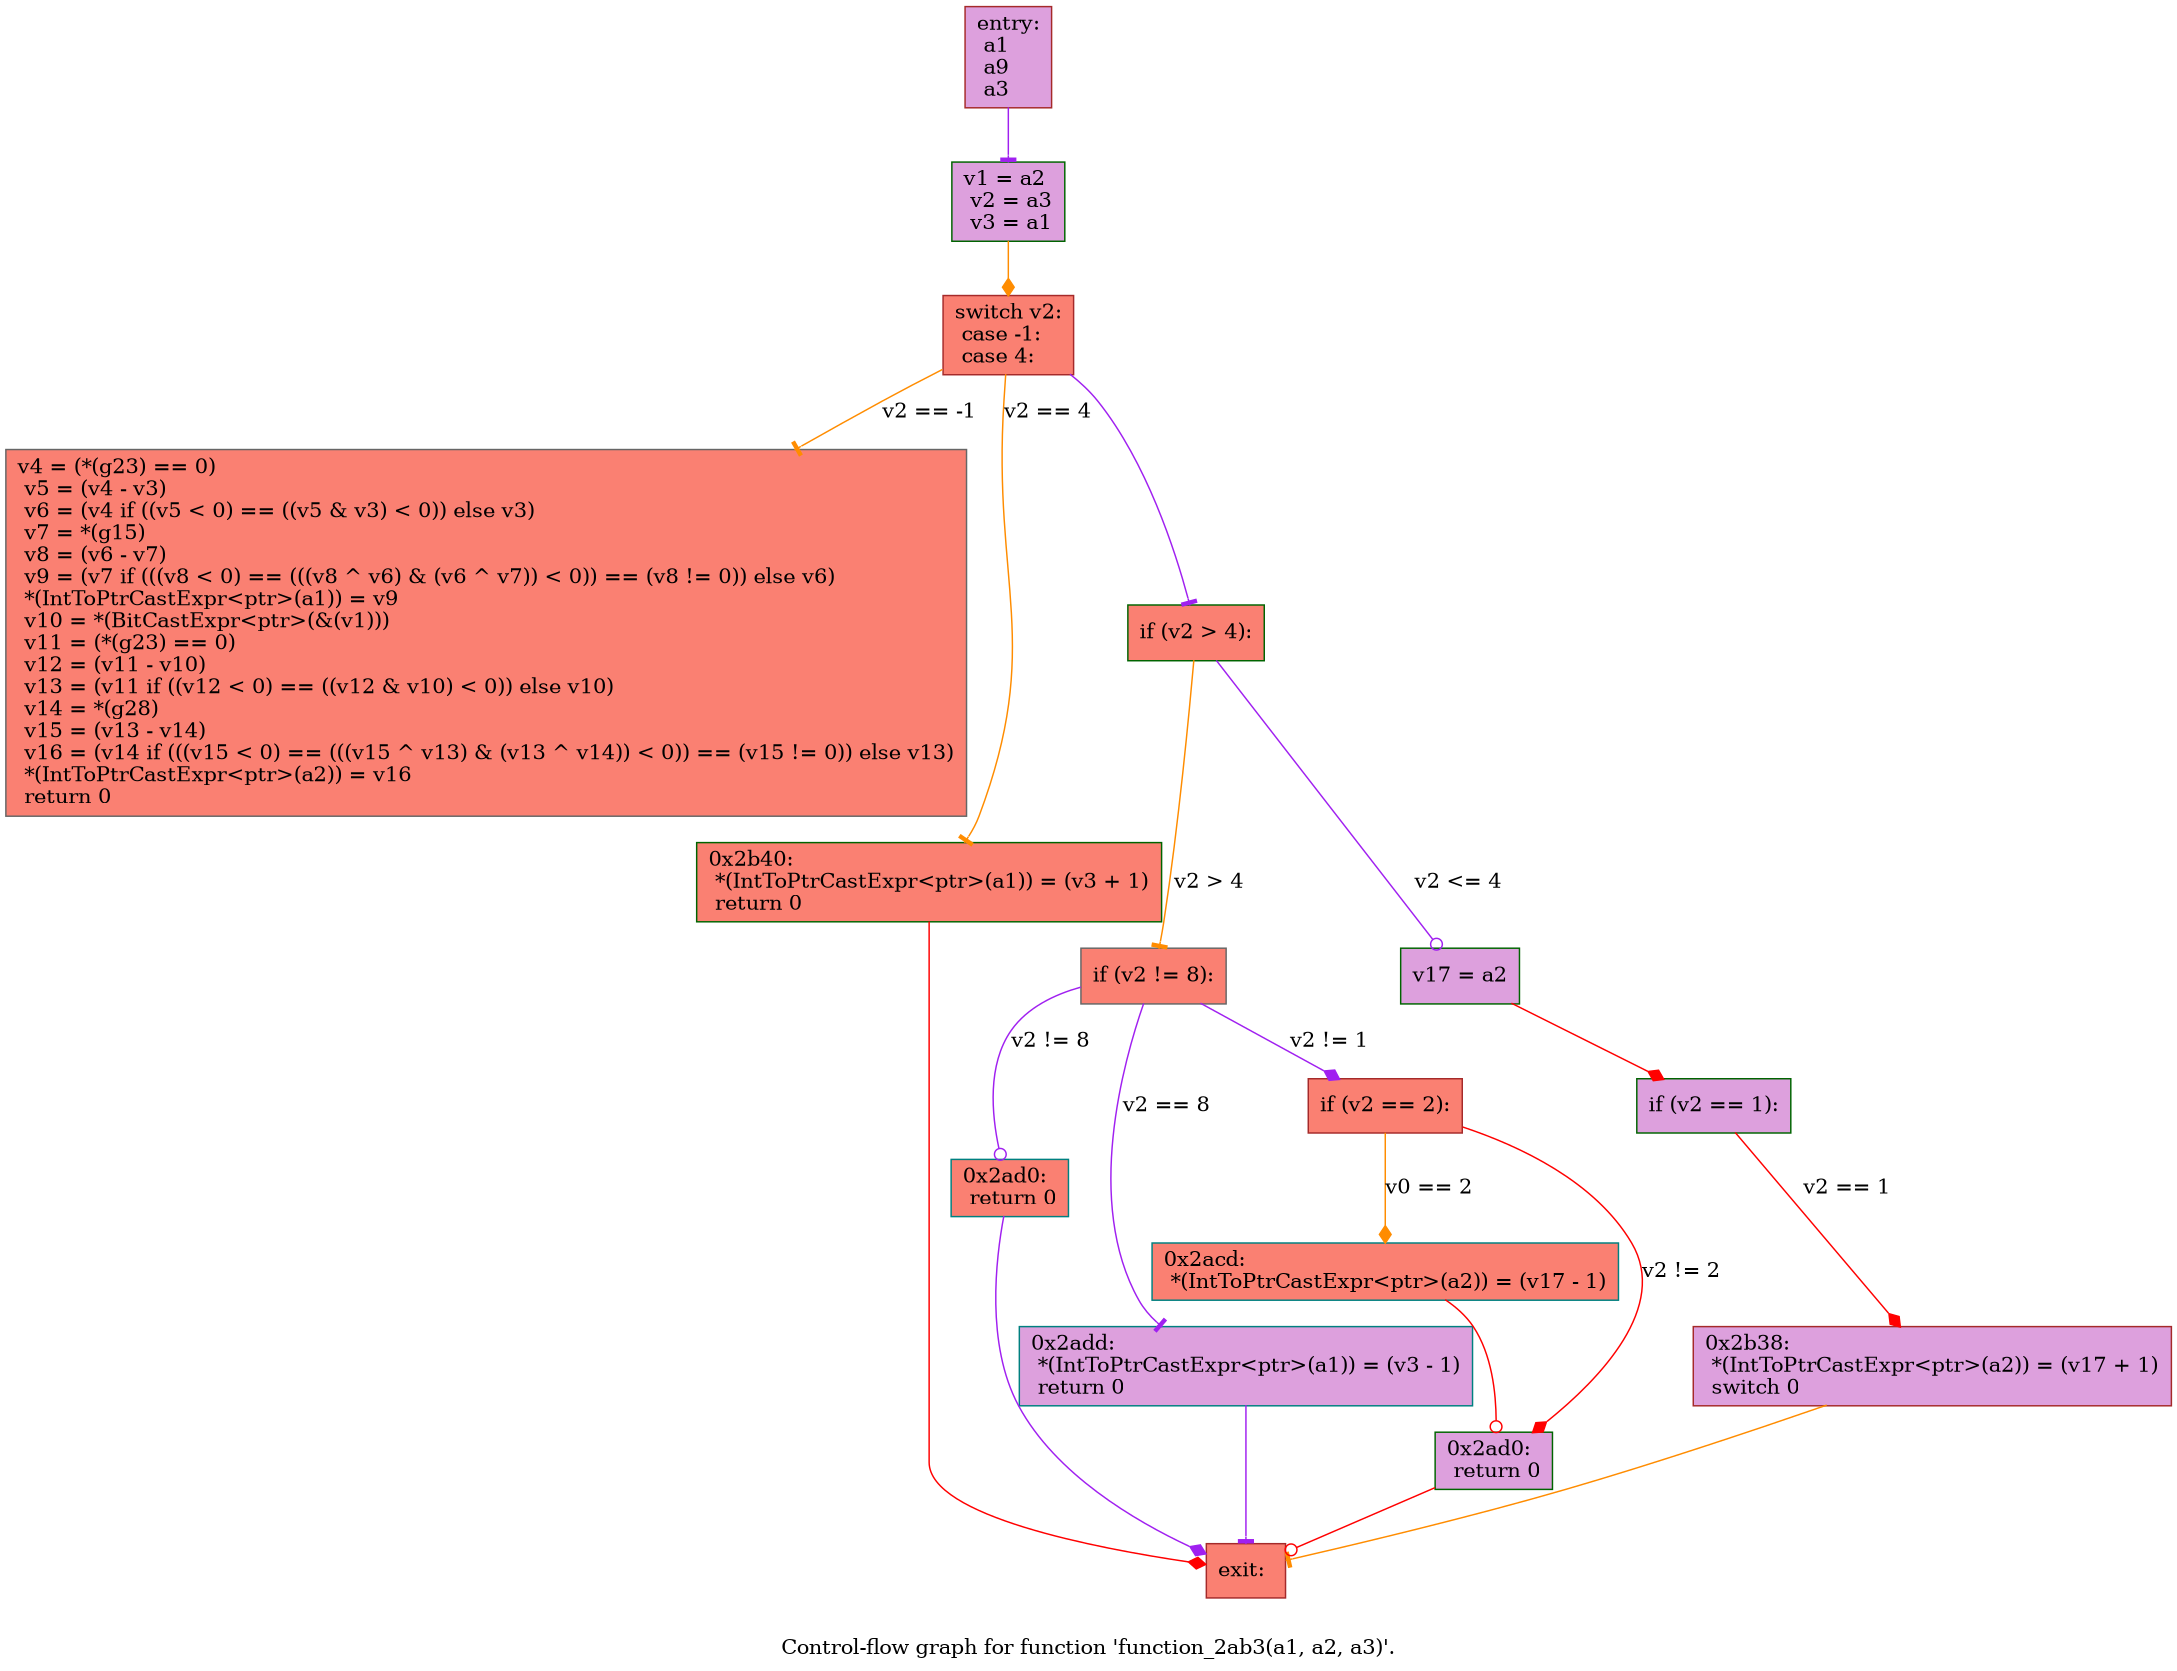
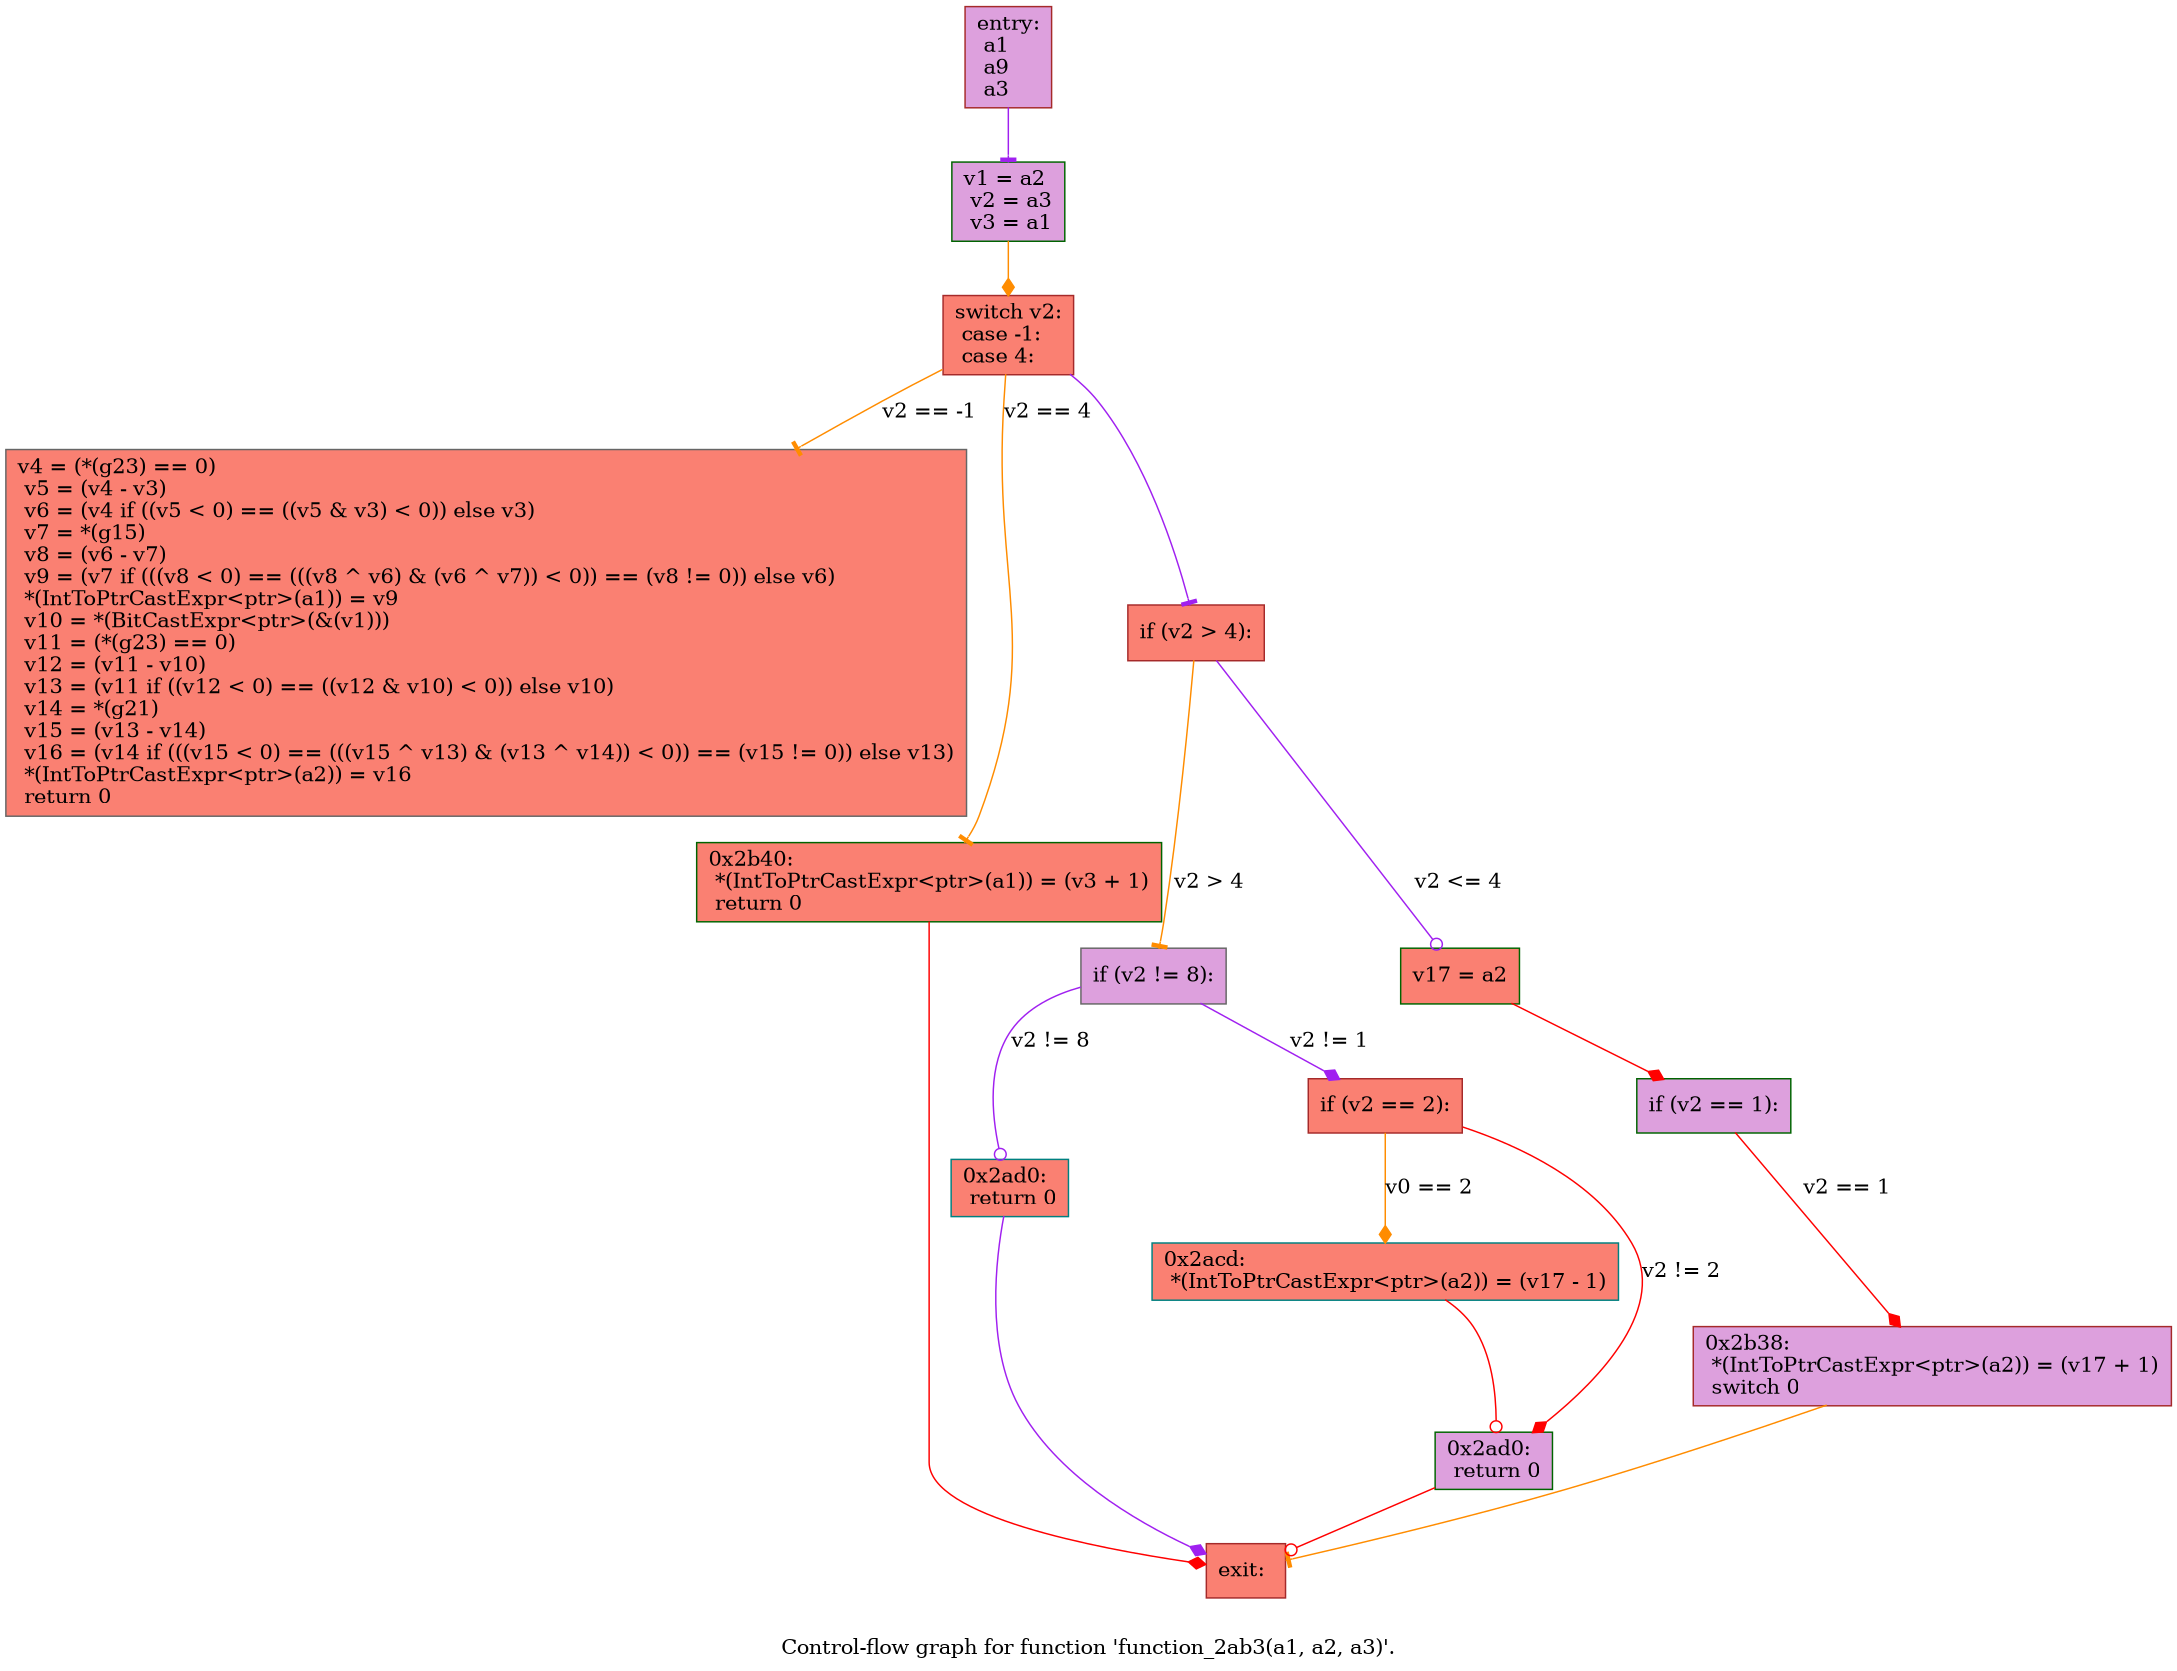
node "if (v2 > 4):": color darkgreen -> brown
node "v4 = (*(g23) == 0)": text "v14 = *(g28)" -> "v14 = *(g21)"
node "if (v2 != 8):": fillcolor salmon -> plum
node "v17 = a2": fillcolor plum -> salmon
node "0x2add:": removed
